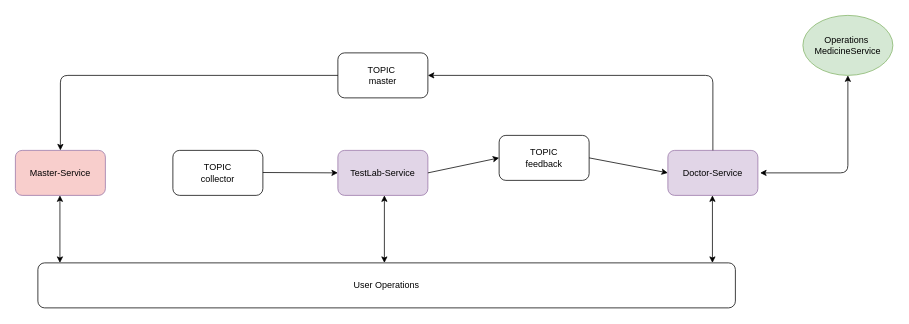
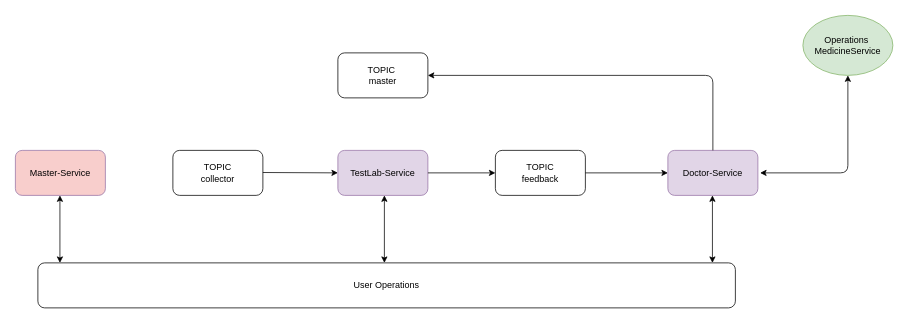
edge "TOPIC master" -> "Master-Service": removed
node "TOPIC feedback": moved (544, 158) -> (540, 173)
